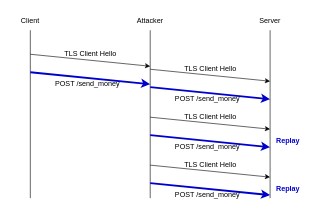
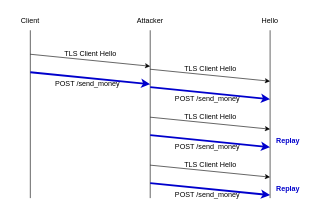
node "Server": label "Server" -> "Hello"
